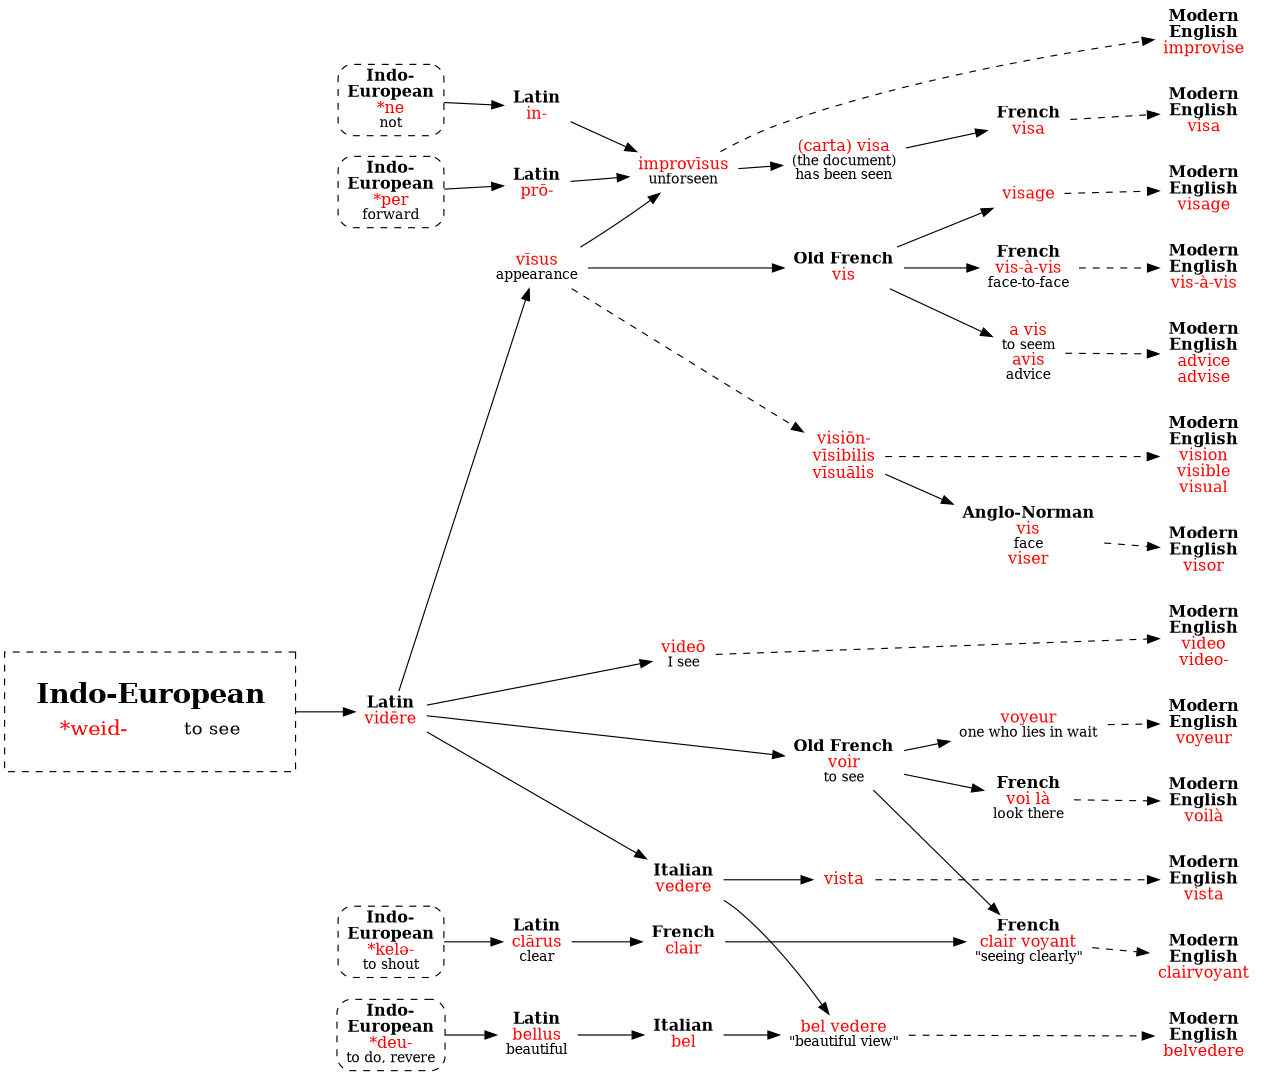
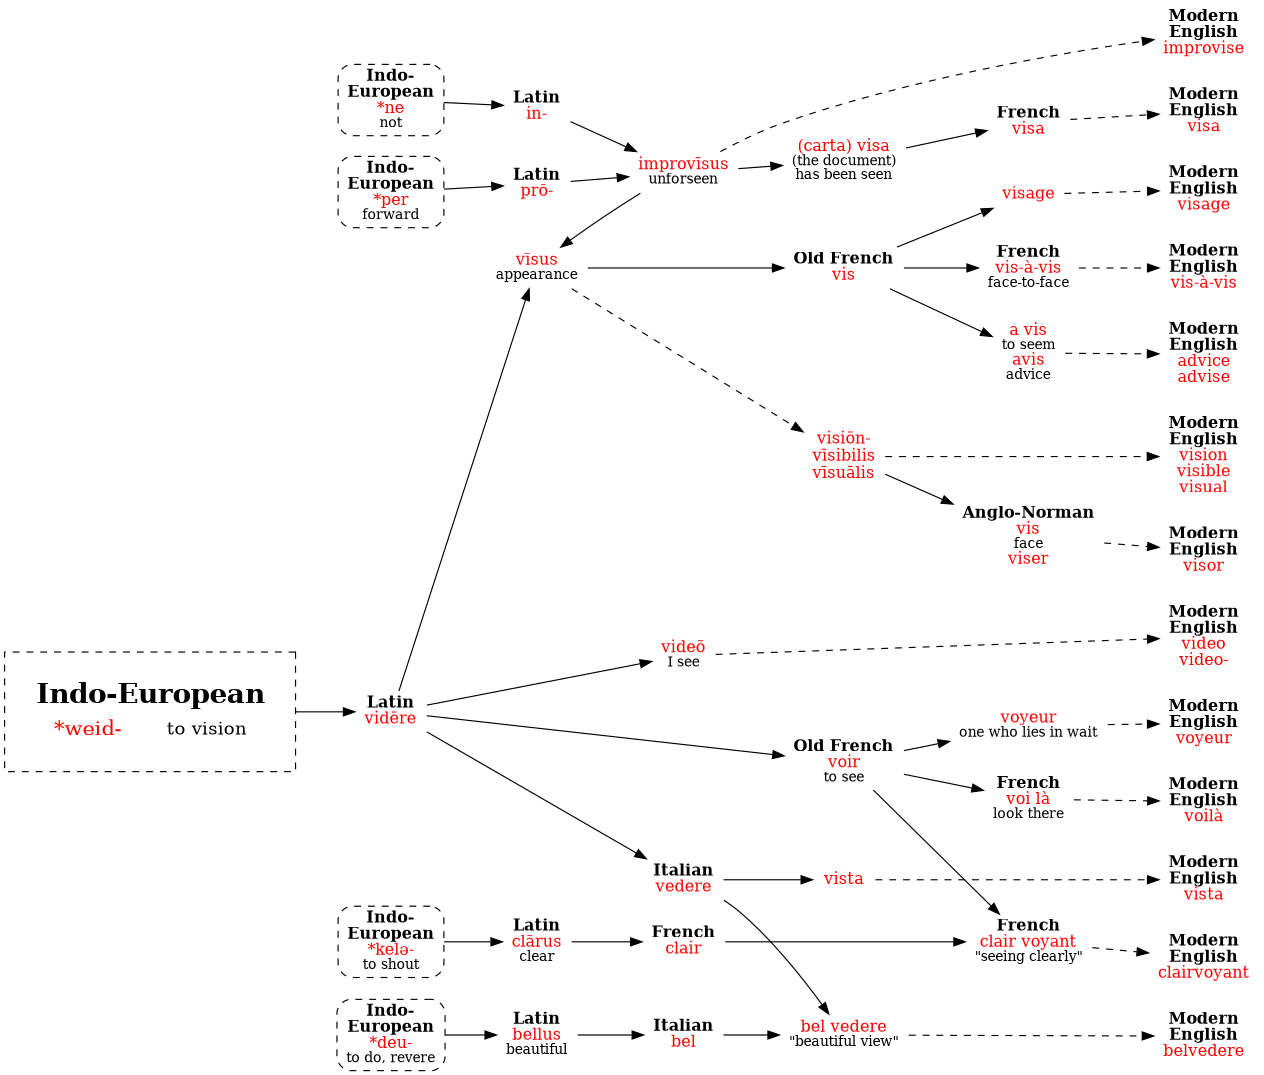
edge "vīsus" -> "improvīsus": reversed
node "Indo-European": text "to see" -> "to vision"
